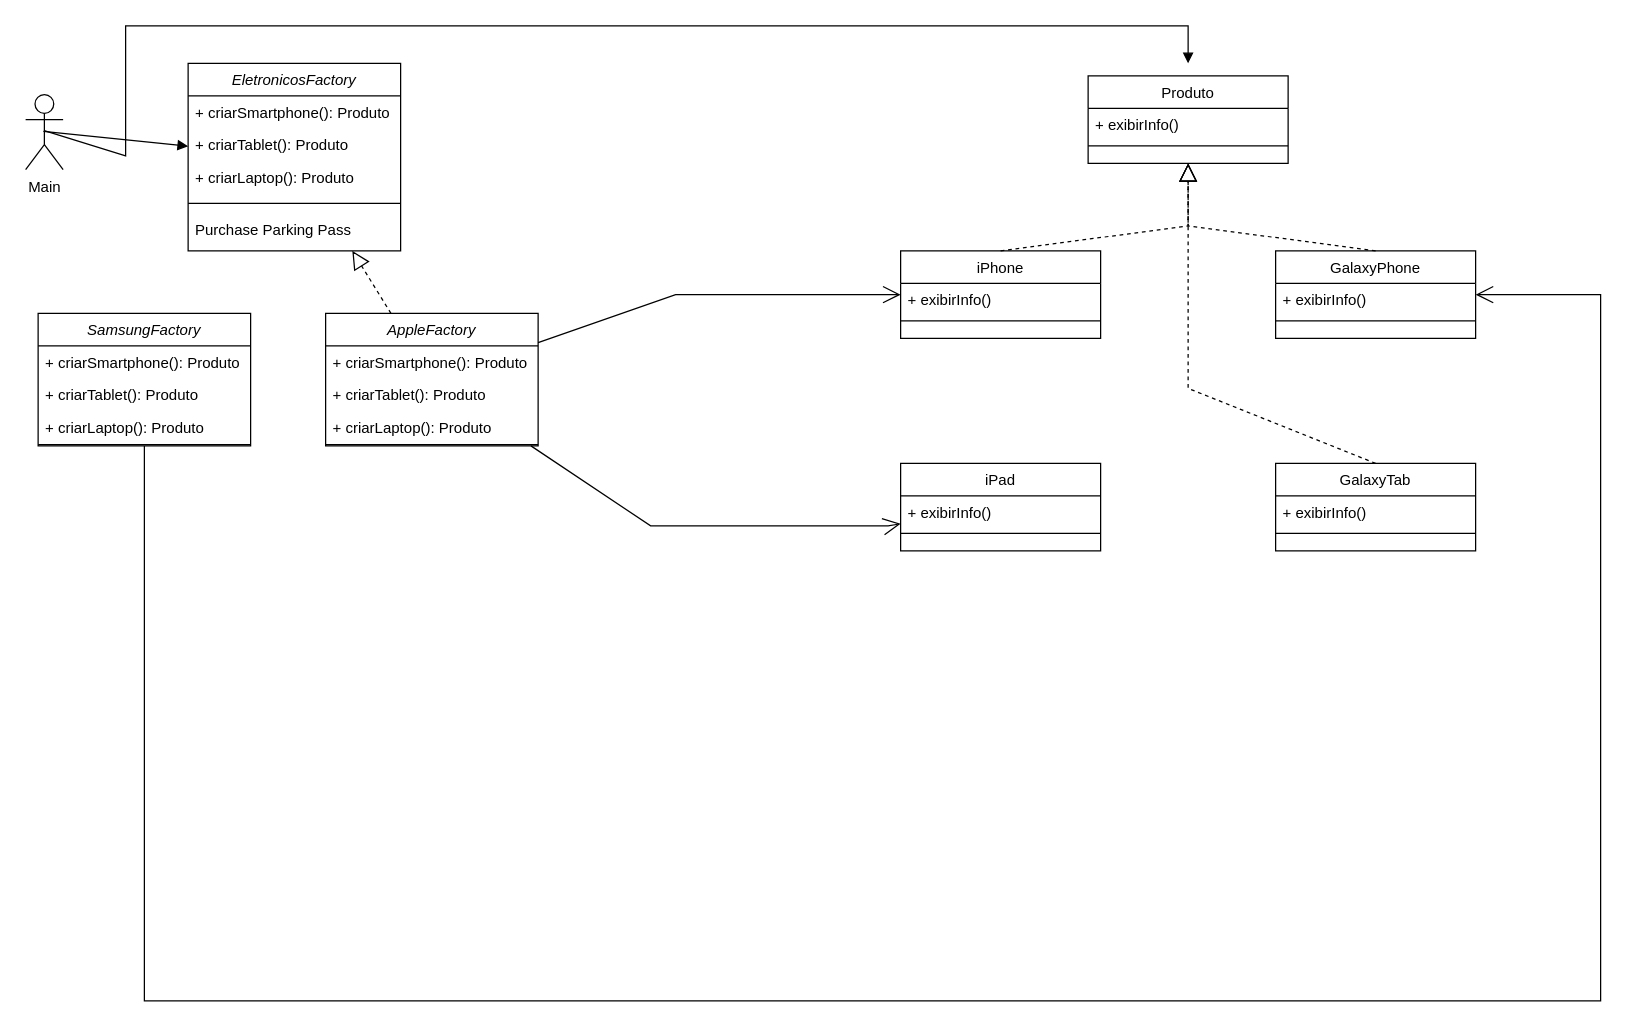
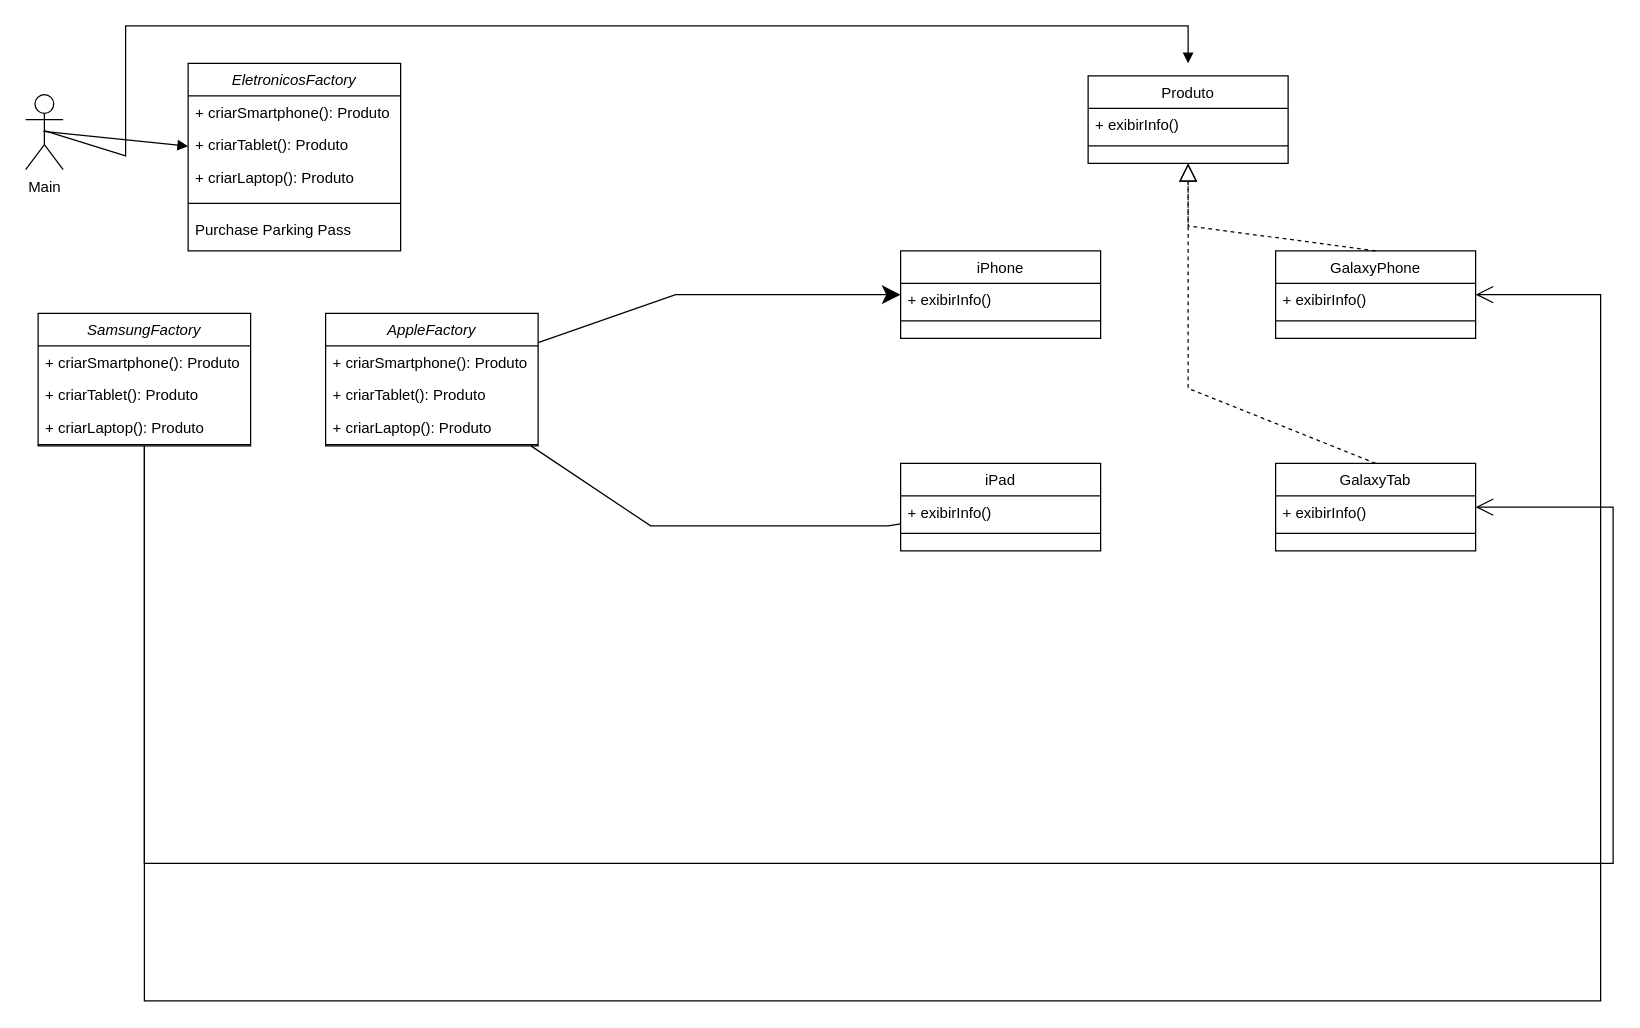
edge "iPhone" -> "Produto": removed
edge "AppleFactory" -> "EletronicosFactory": removed
edge "AppleFactory" -> "iPhone": arrowhead open -> classic
edge "AppleFactory" -> "iPad": arrowhead open -> none
edge "SamsungFactory" -> "GalaxyTab": added
